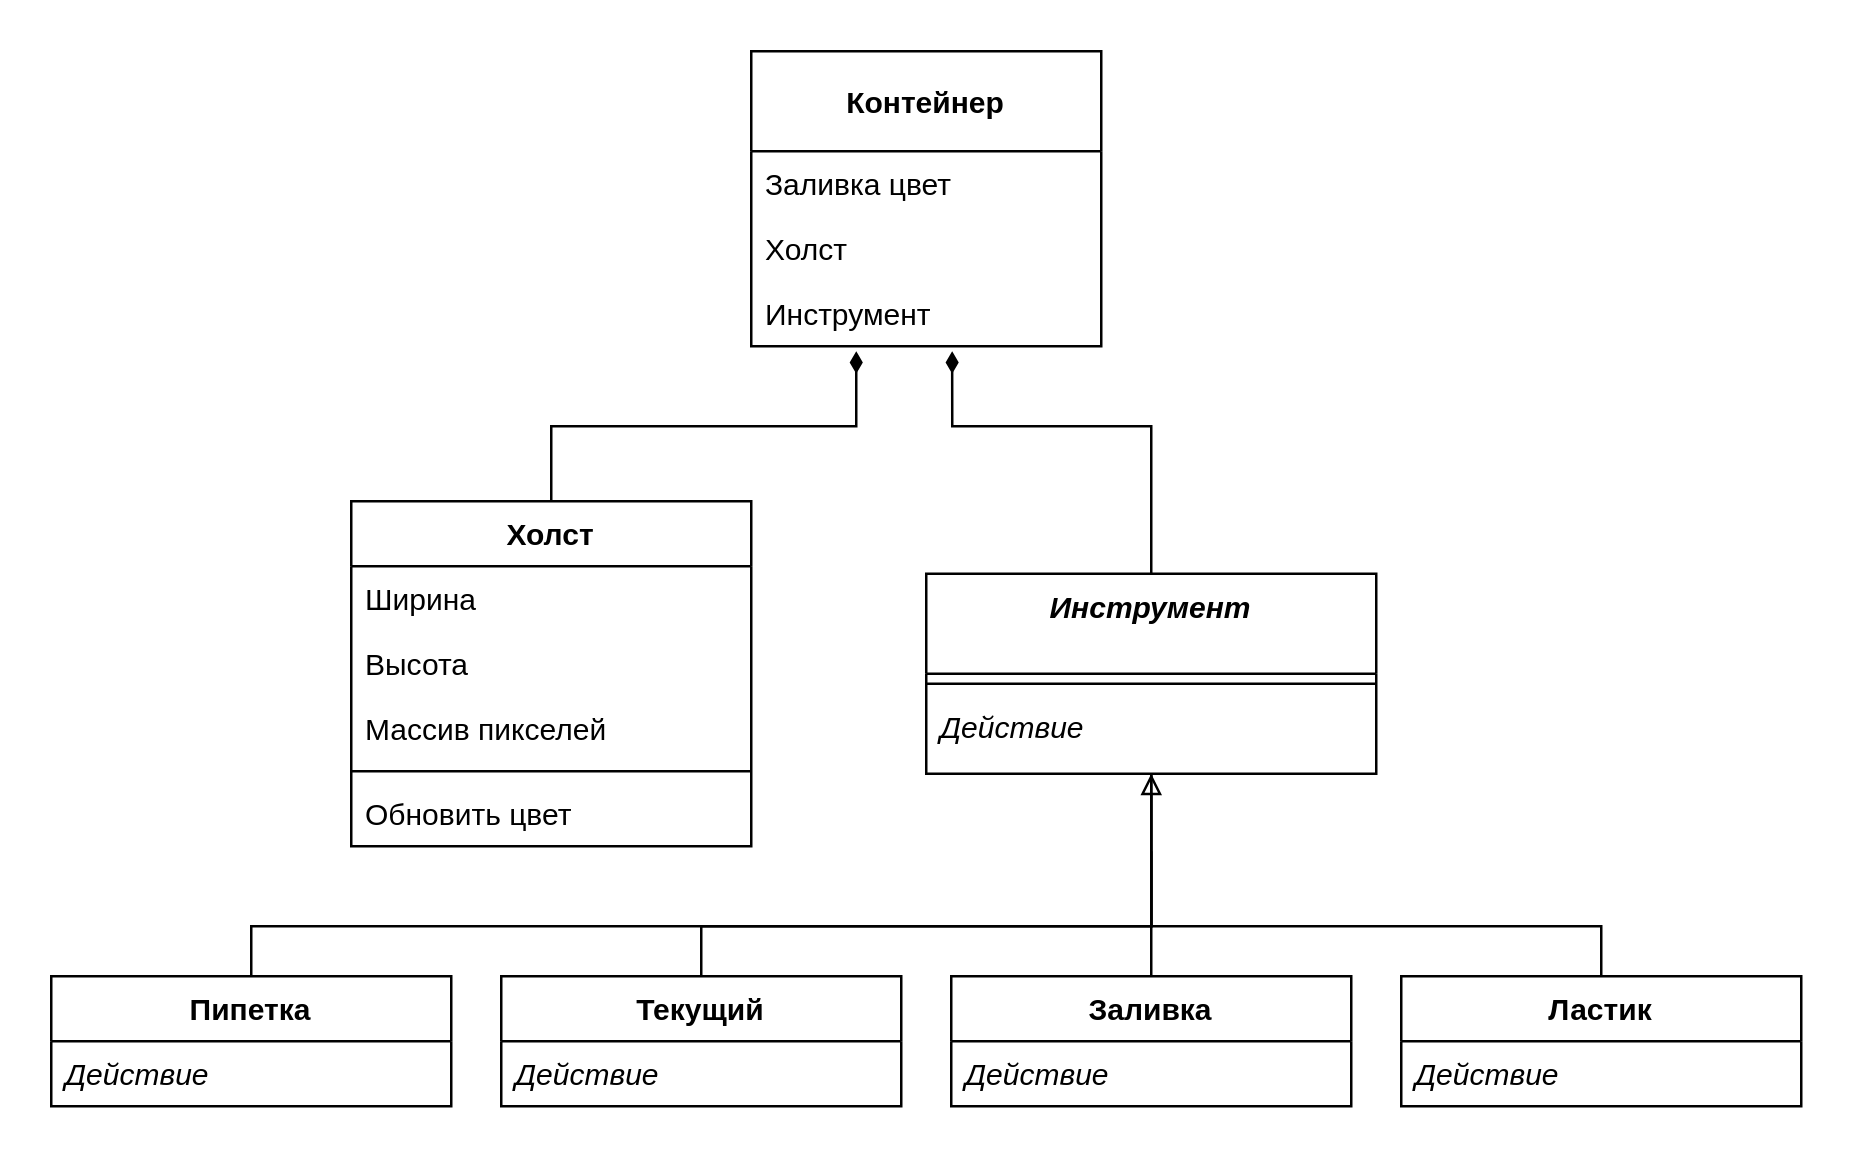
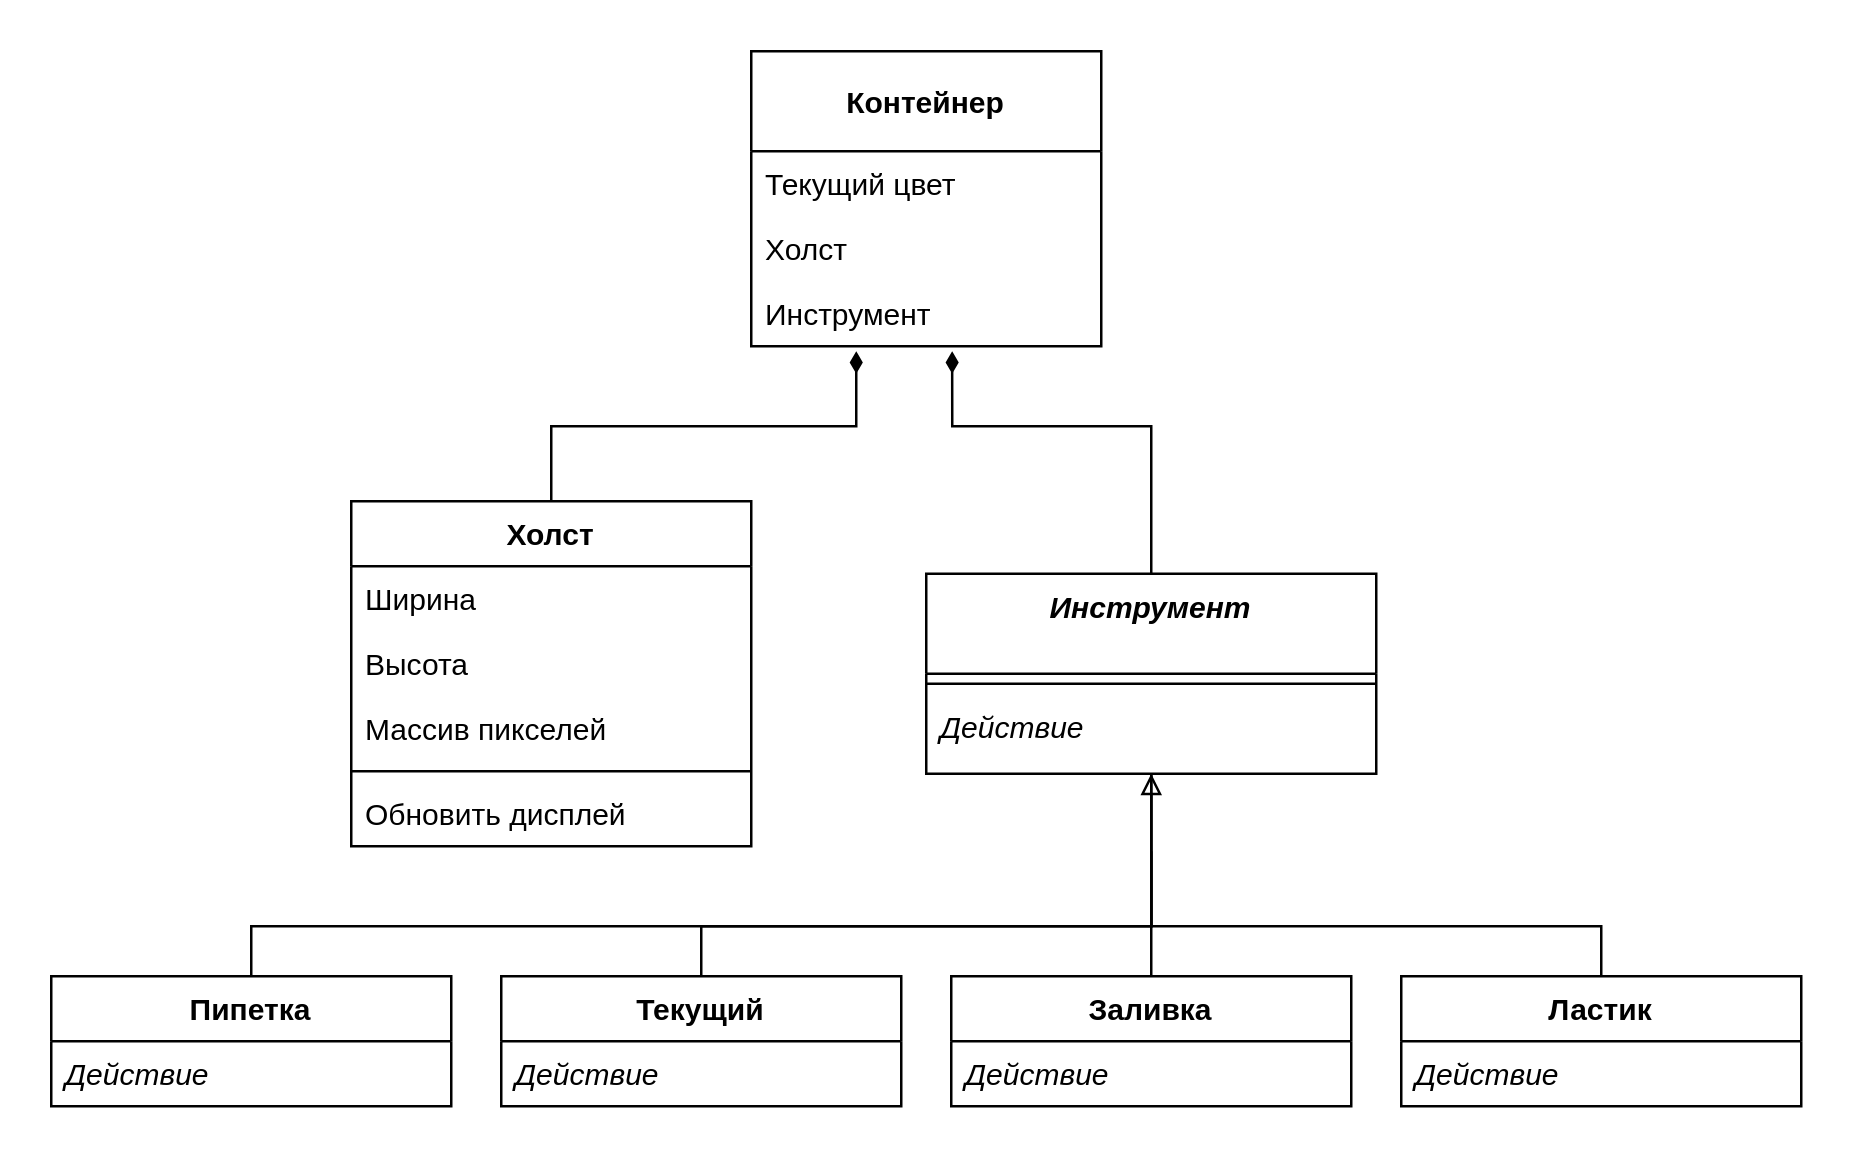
node "Заливка цвет": label "Заливка цвет" -> "Текущий цвет"
node "Обновить цвет": label "Обновить цвет" -> "Обновить дисплей"
